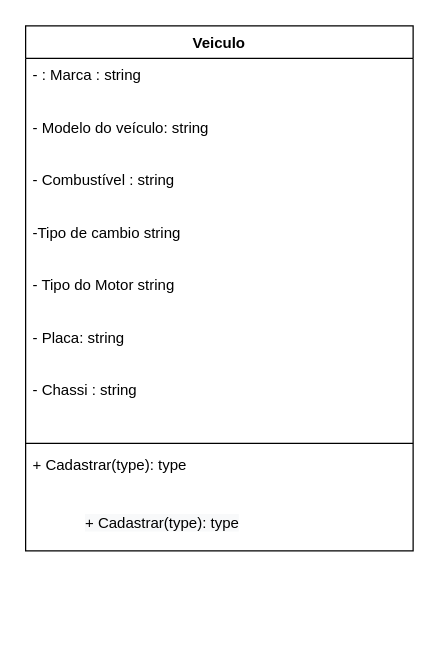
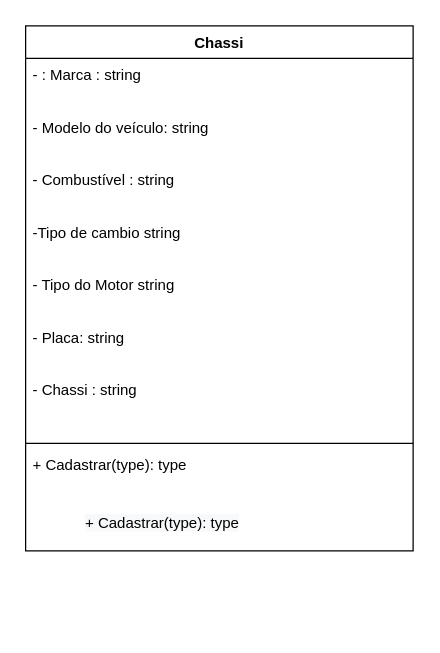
node "Veiculo": label "Veiculo" -> "Chassi"
